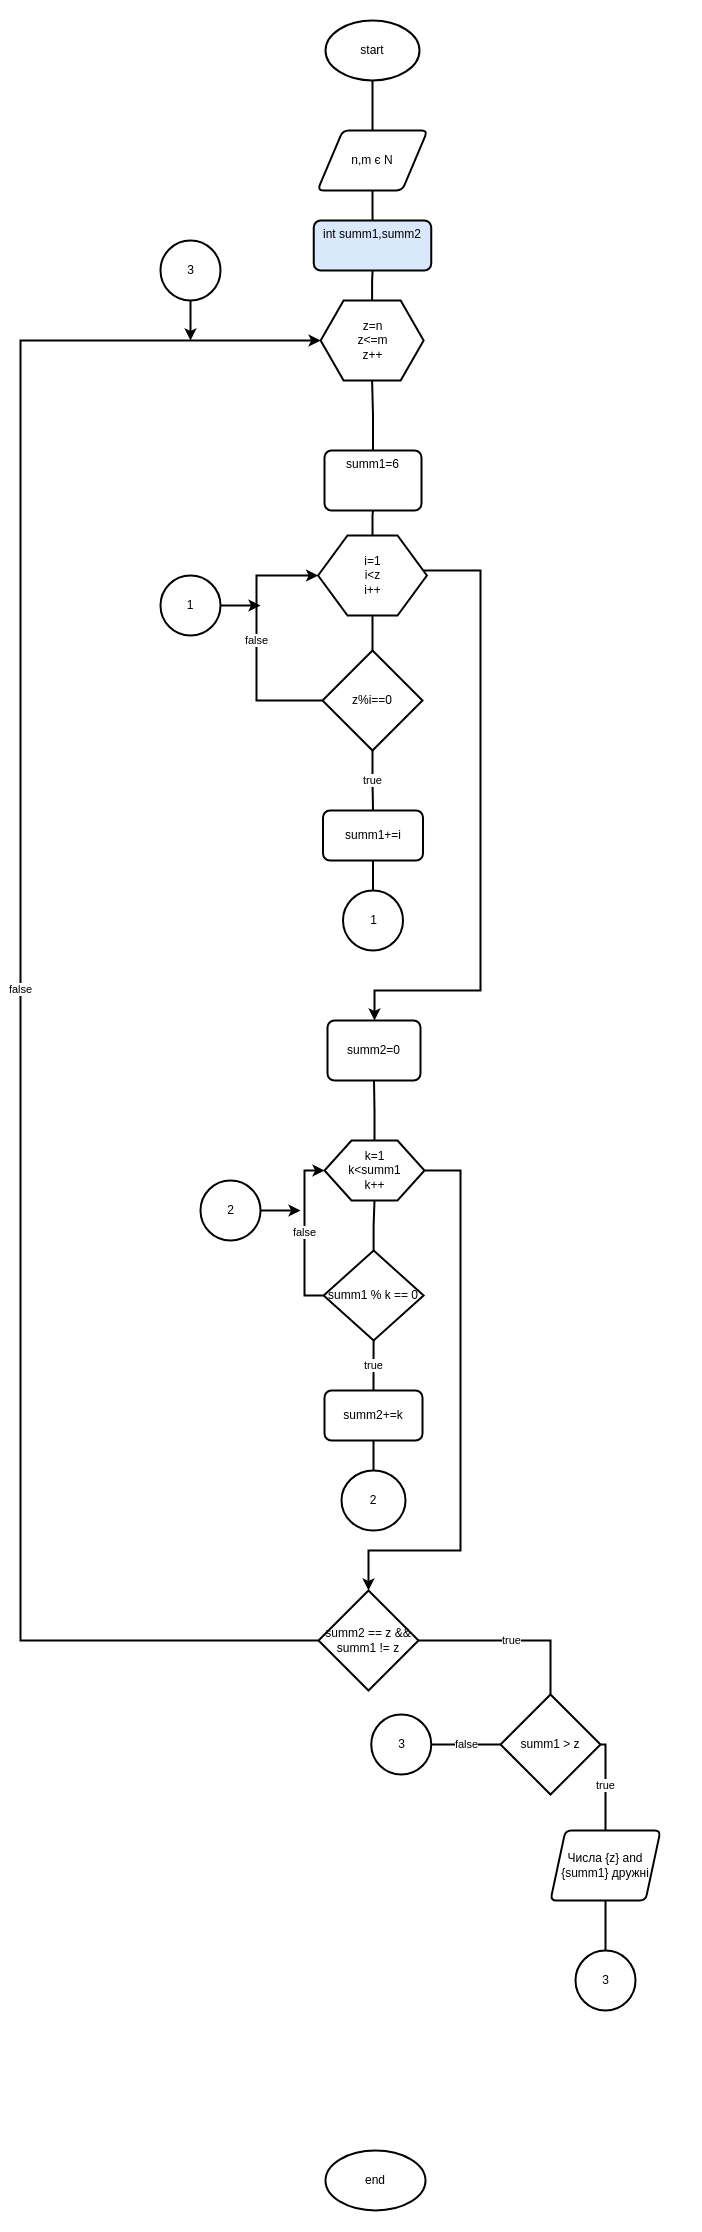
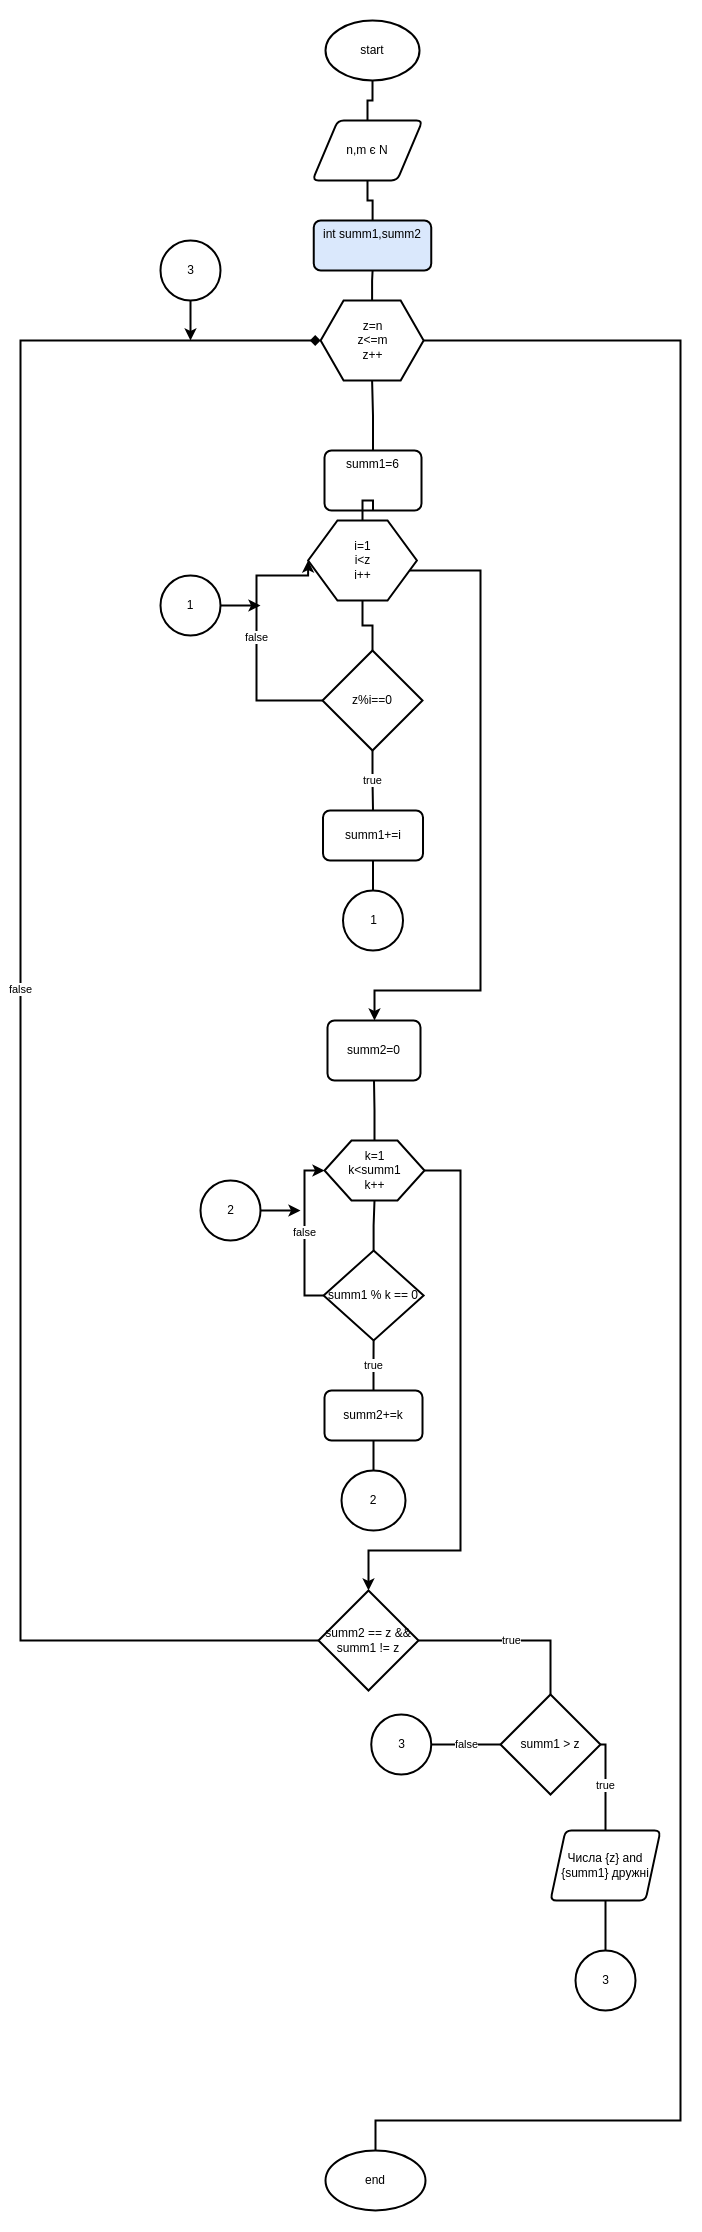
node "n,m є N": moved (373, 161) -> (368, 151)
edge "summ2 == z && summ1 != z" -> "z=n z<=m z++": arrowhead classic -> diamond
node "i=1 i<z i++": moved (373, 576) -> (363, 561)
edge "z=n z<=m z++" -- "end": added
